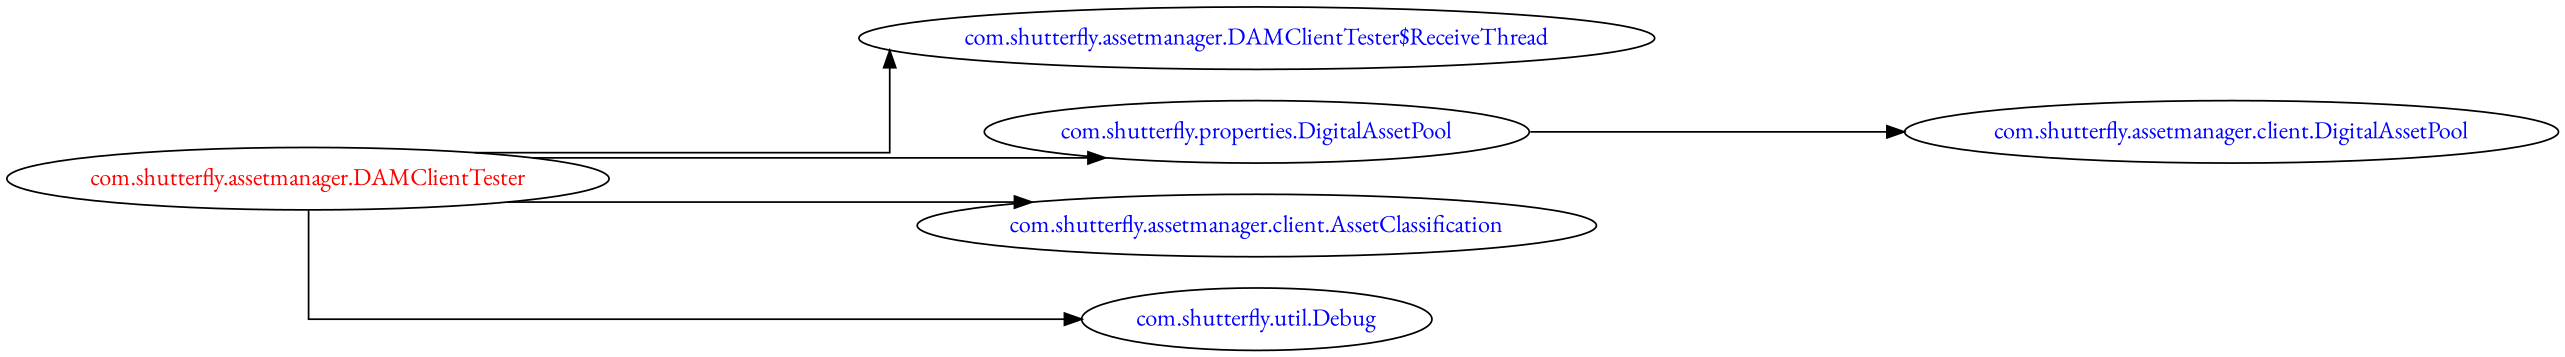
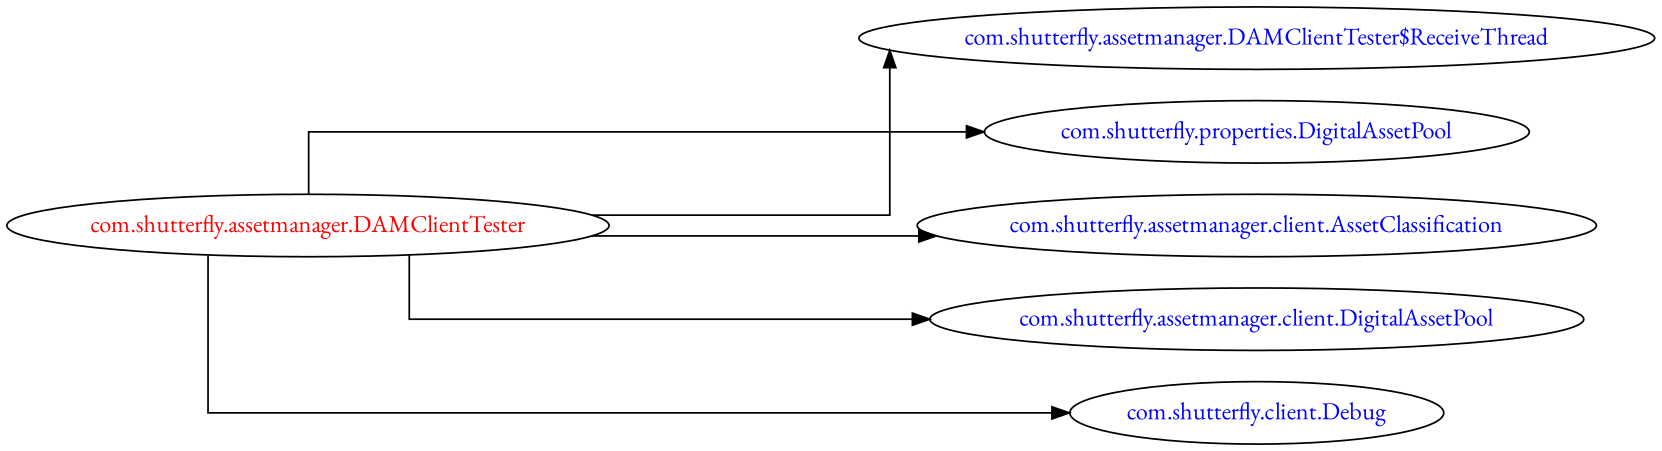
edge "com.shutterfly.properties.DigitalAssetPool" -> "com.shutterfly.assetmanager.client.DigitalAssetPool": now "com.shutterfly.assetmanager.DAMClientTester" -> "com.shutterfly.assetmanager.client.DigitalAssetPool"
node "com.shutterfly.util.Debug": label "com.shutterfly.util.Debug" -> "com.shutterfly.client.Debug"
